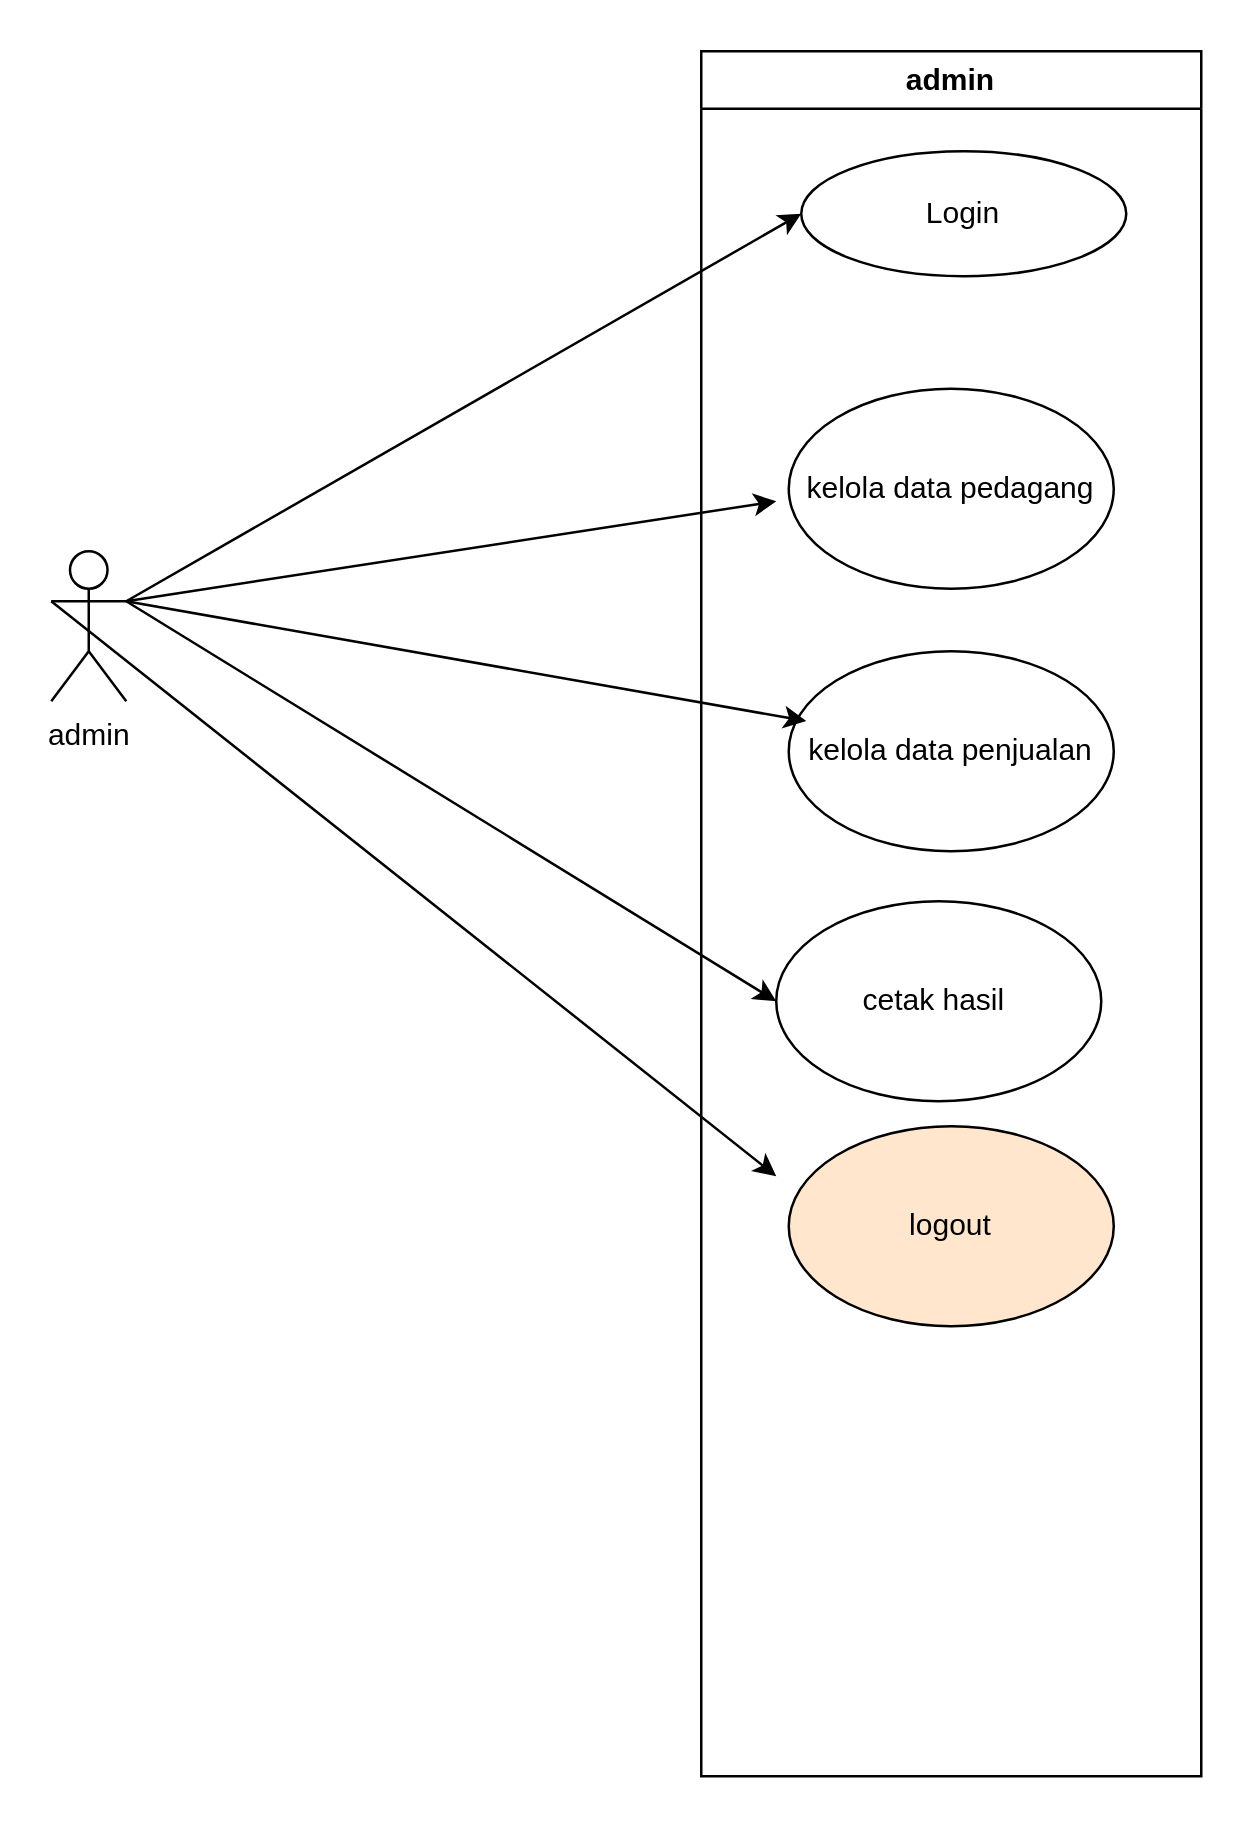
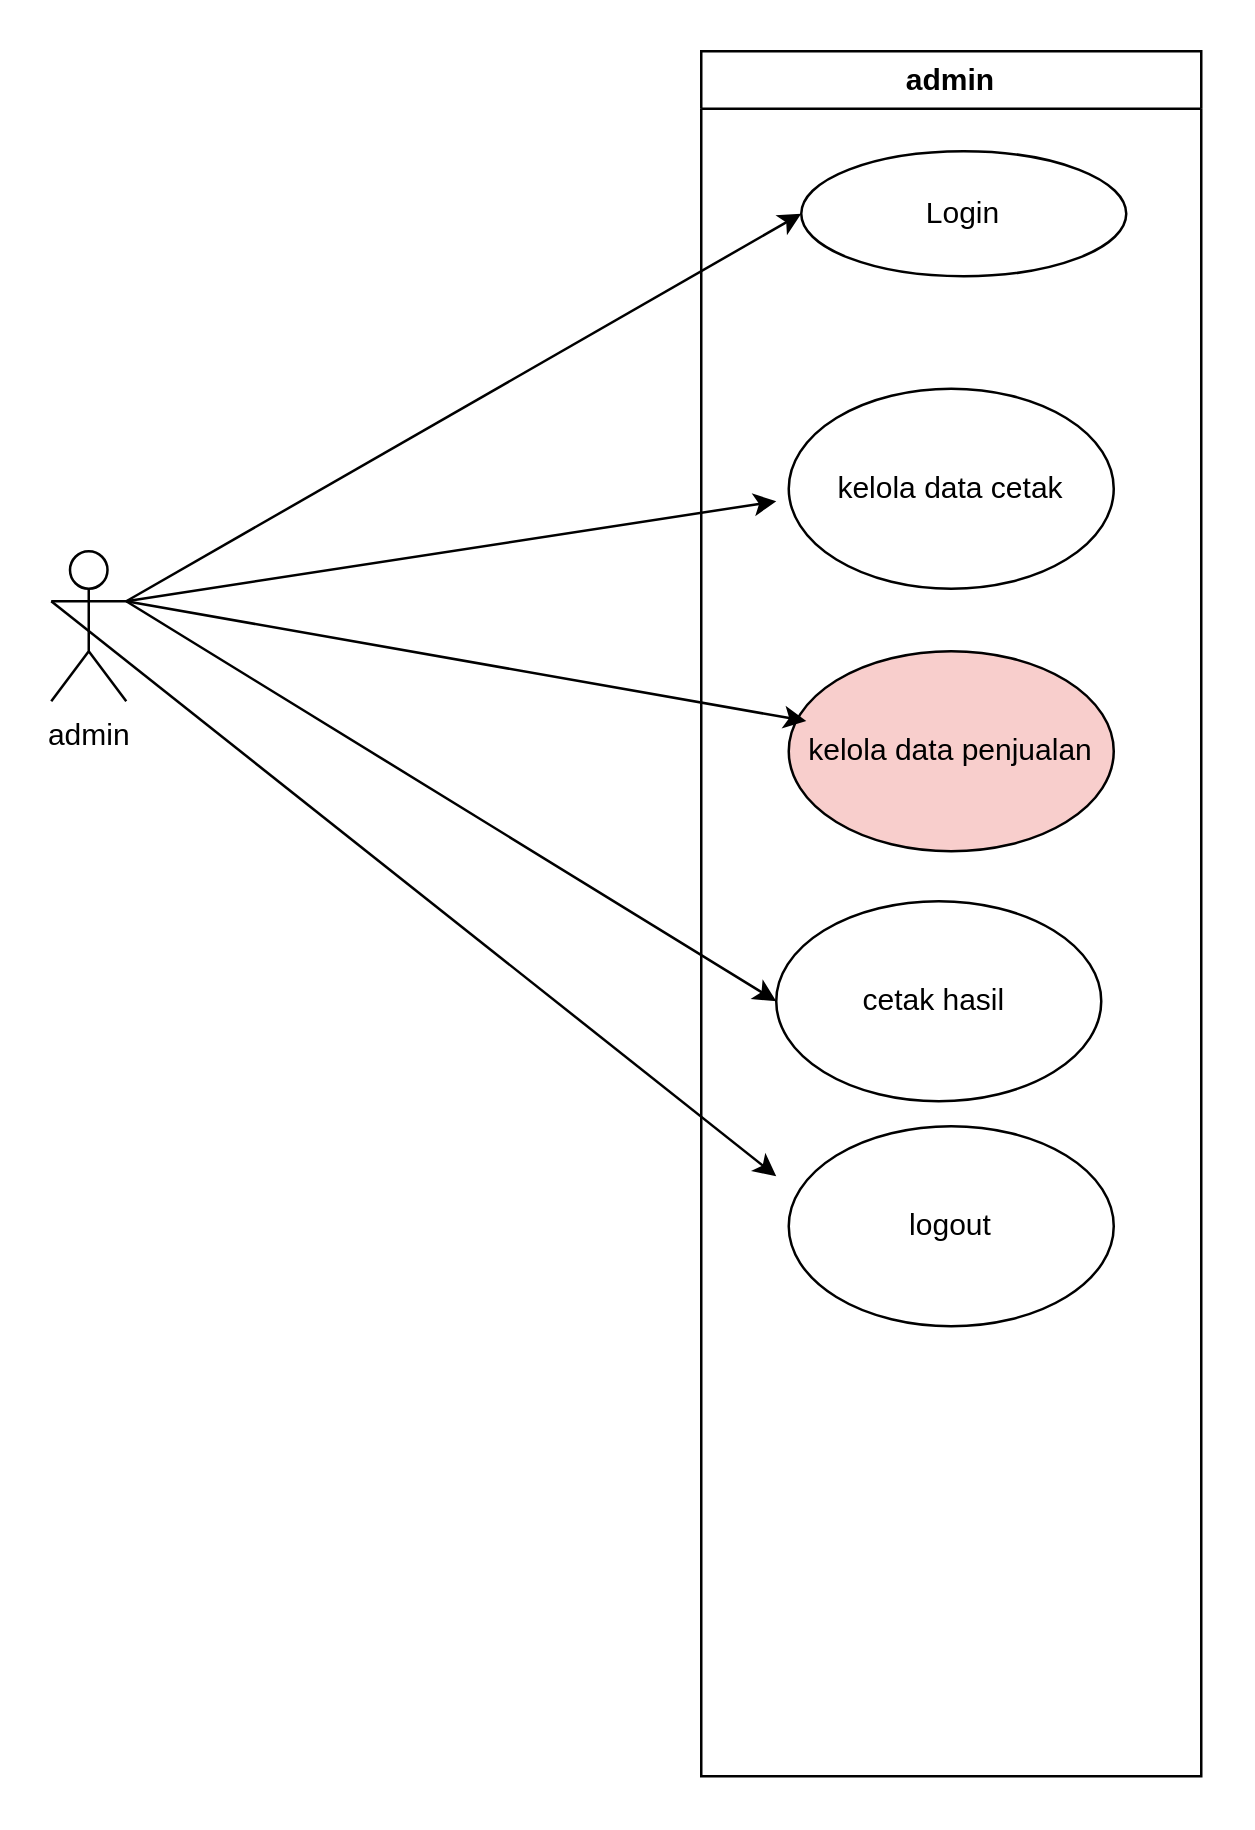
node "kelola data pedagang": label "kelola data pedagang" -> "kelola data cetak"
node "kelola data penjualan": fillcolor #ffffff -> #f8cecc
node "logout": fillcolor #ffe6cc -> #ffffff
